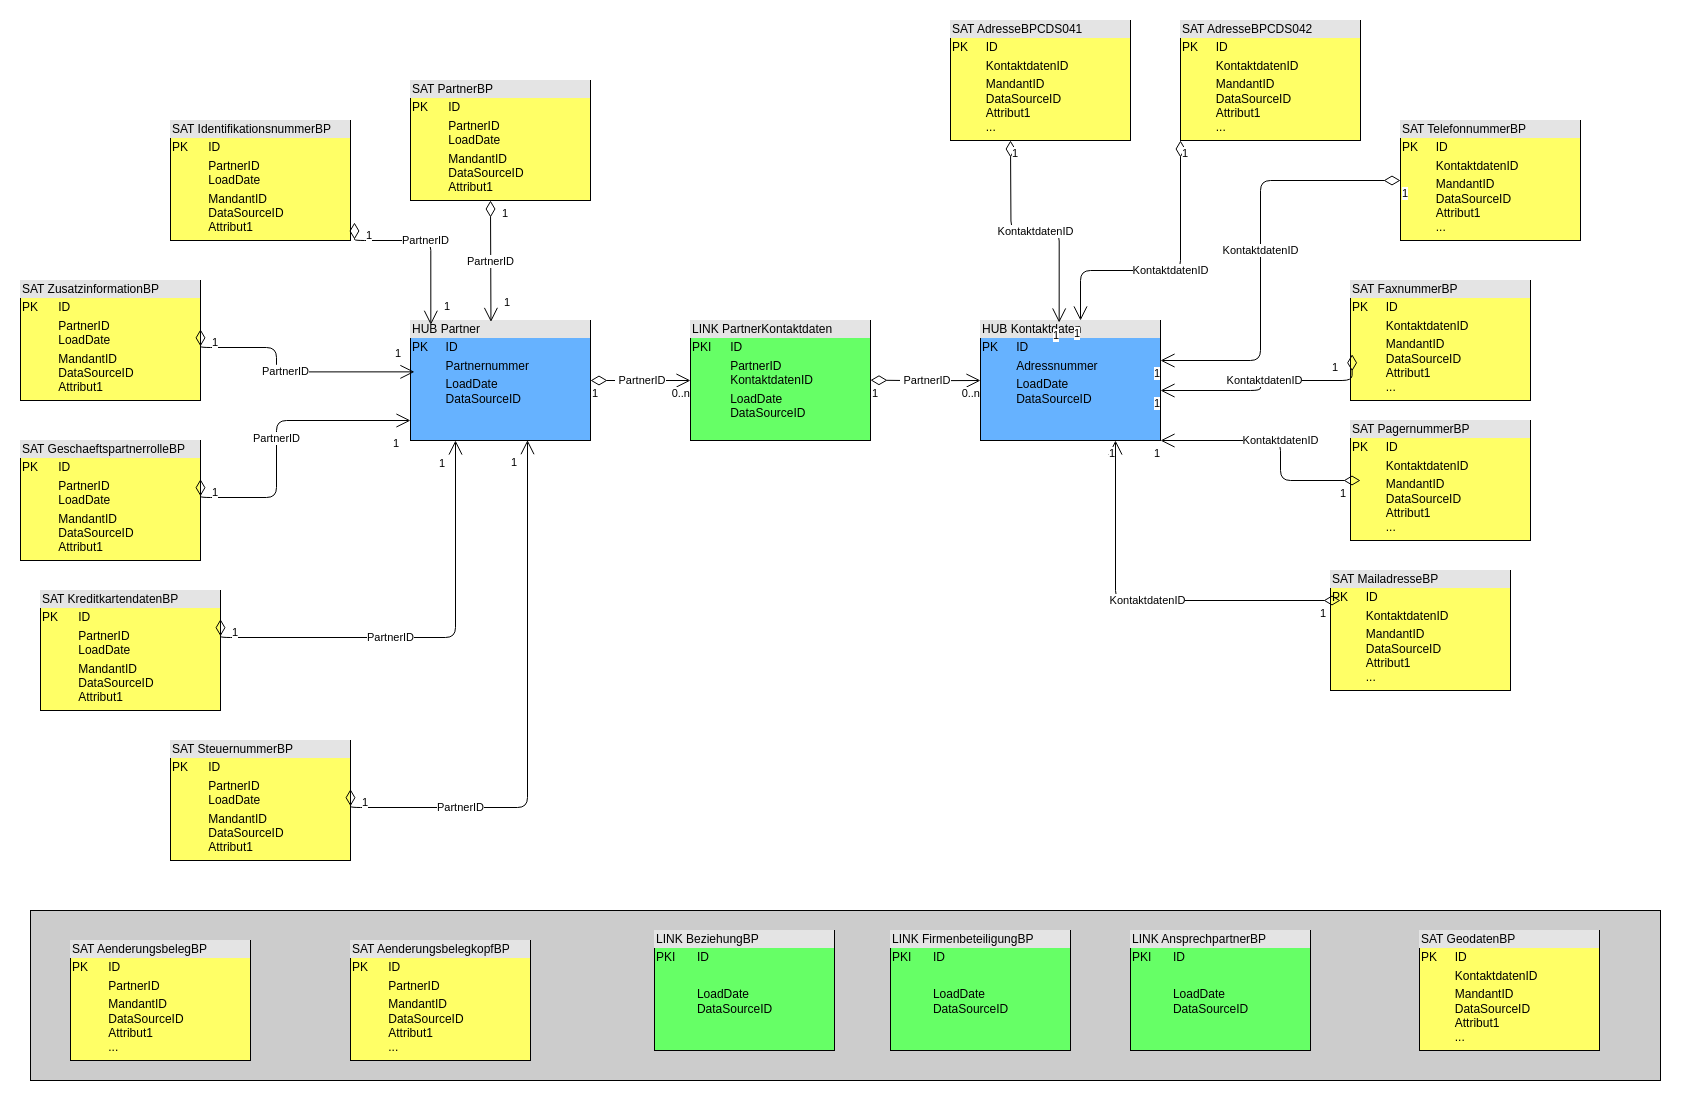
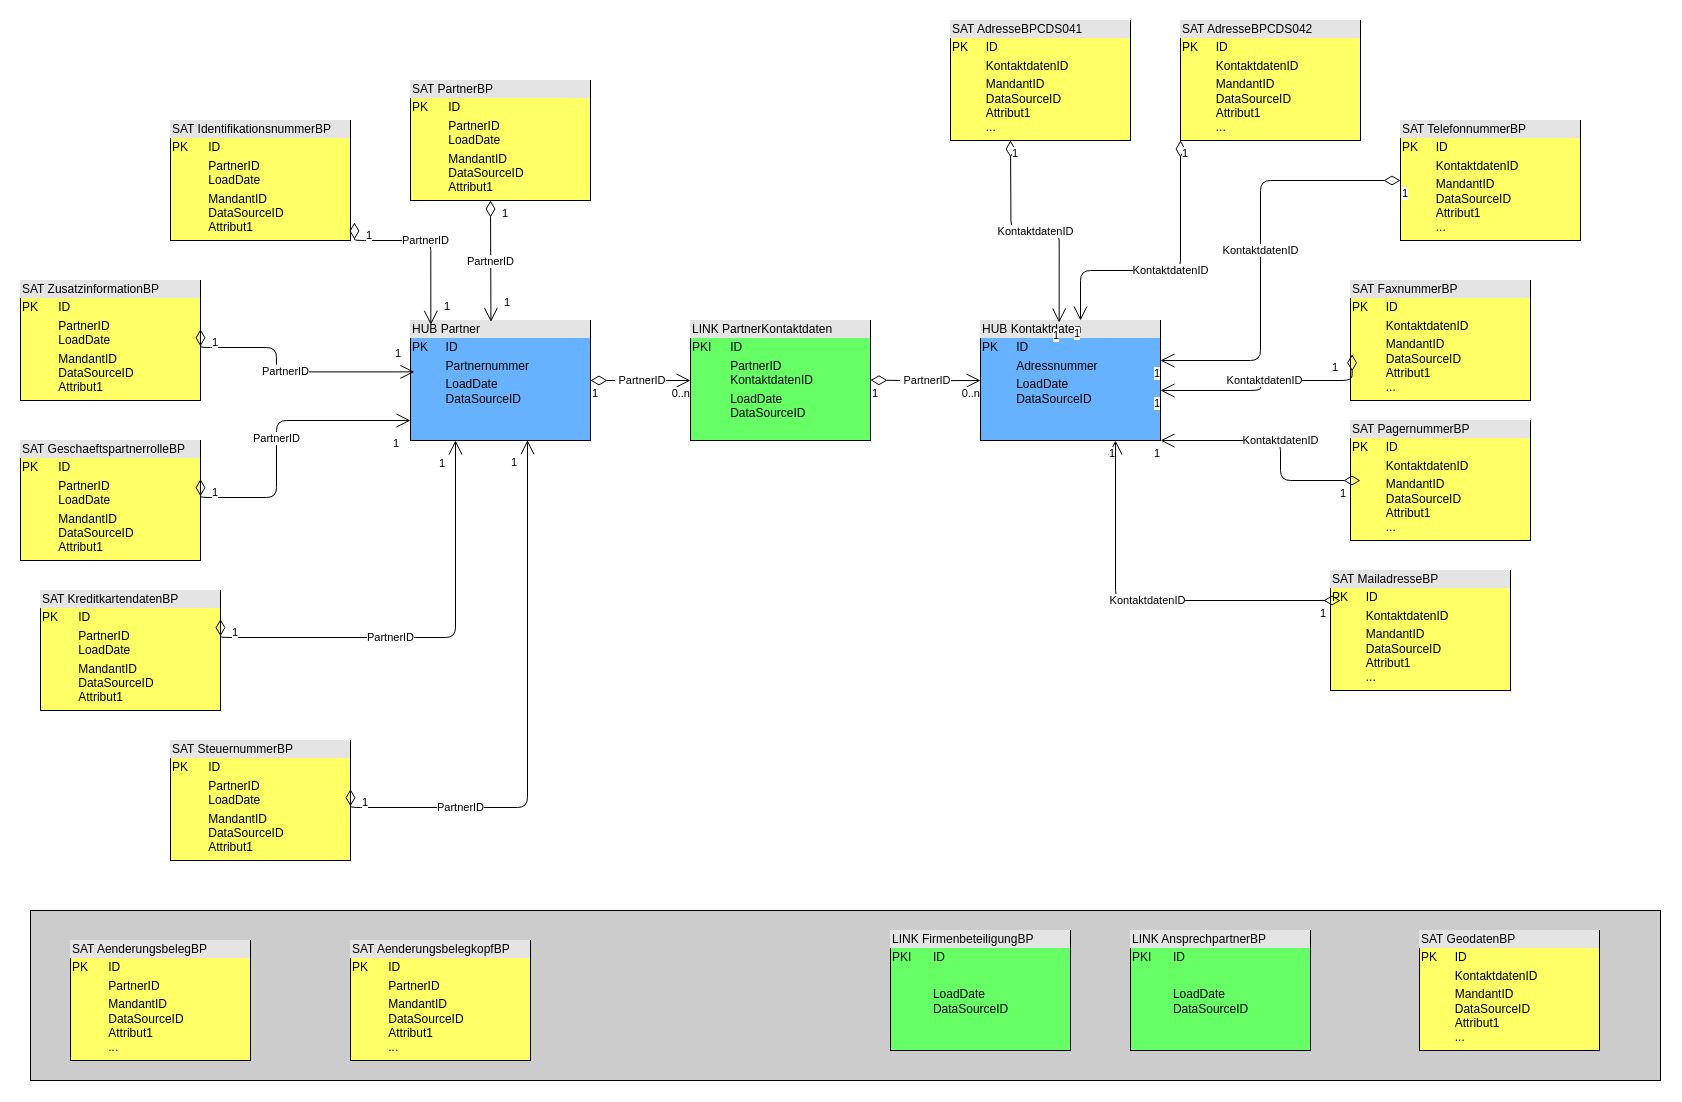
node "LINK BeziehungBP PKI ID LoadDate DataSourceID": removed
